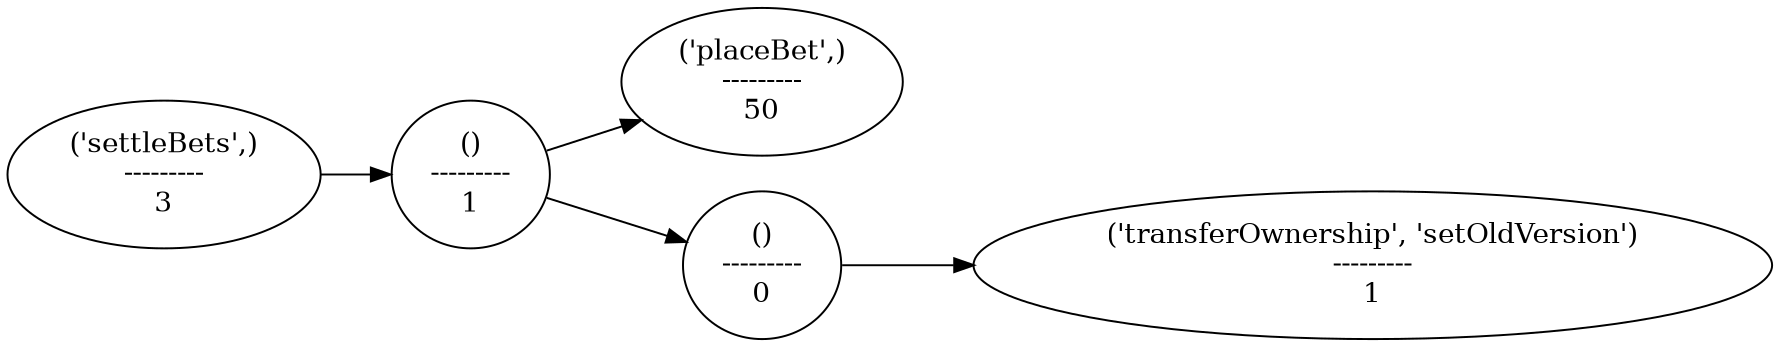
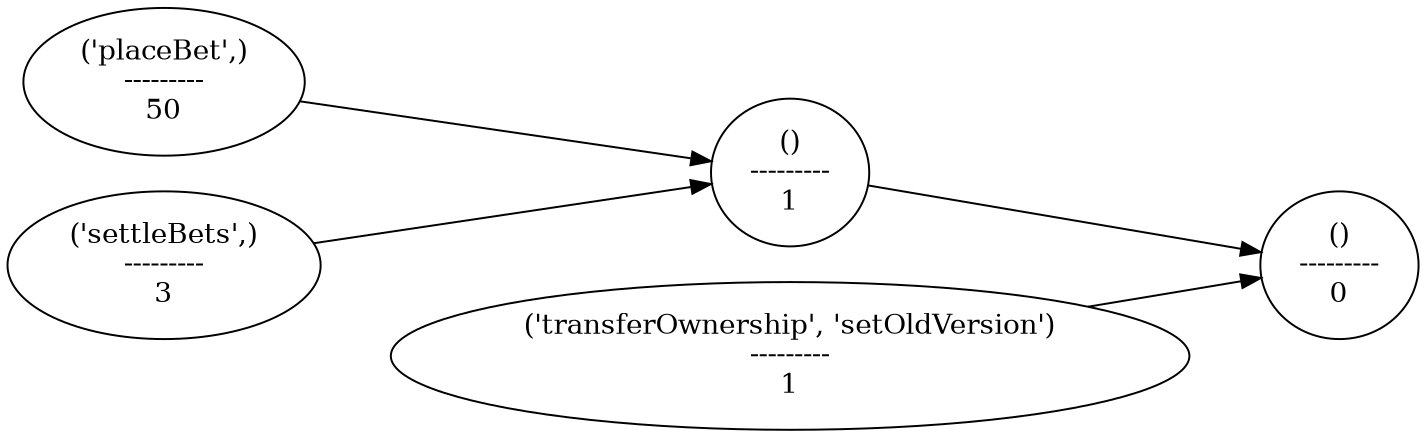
edge "() --------- 1" -> "('placeBet',) --------- 50": reversed
edge "() --------- 0" -> "('transferOwnership', 'setOldVersion') --------- 1": reversed
